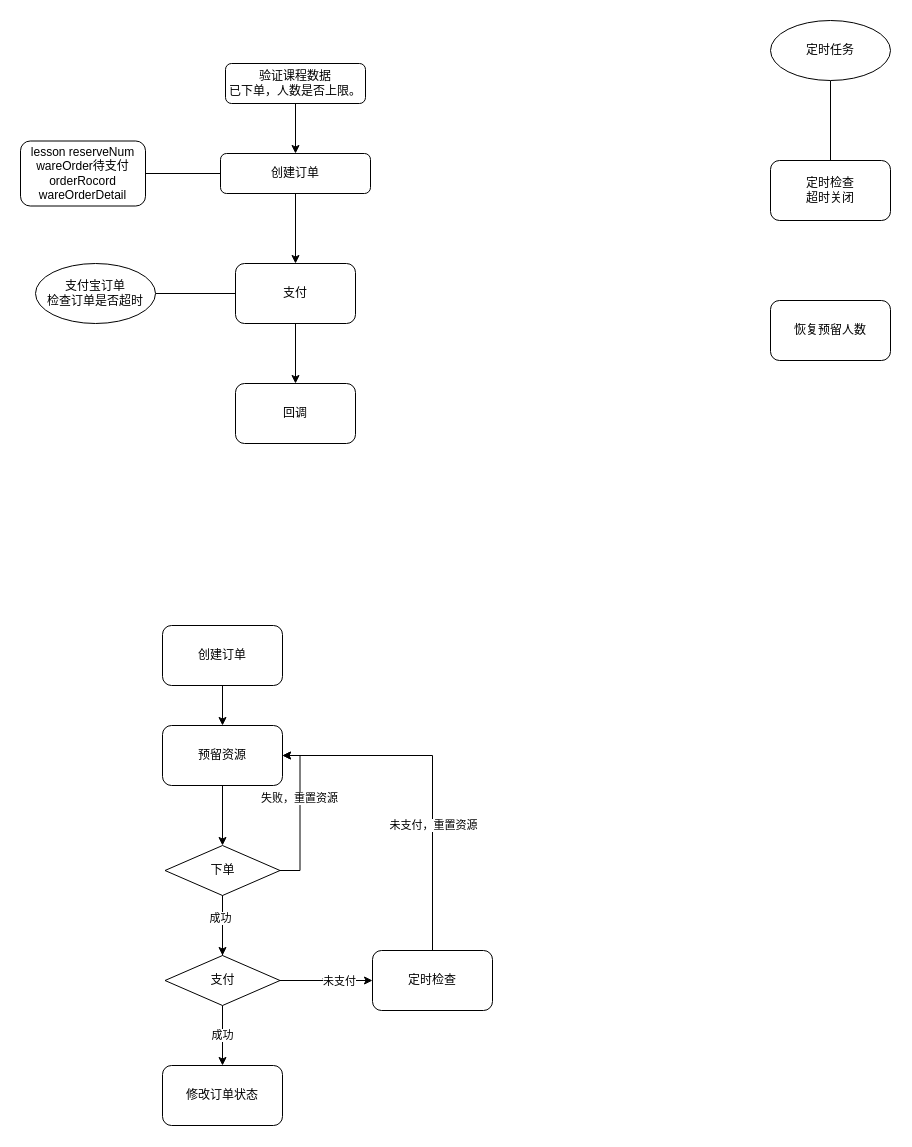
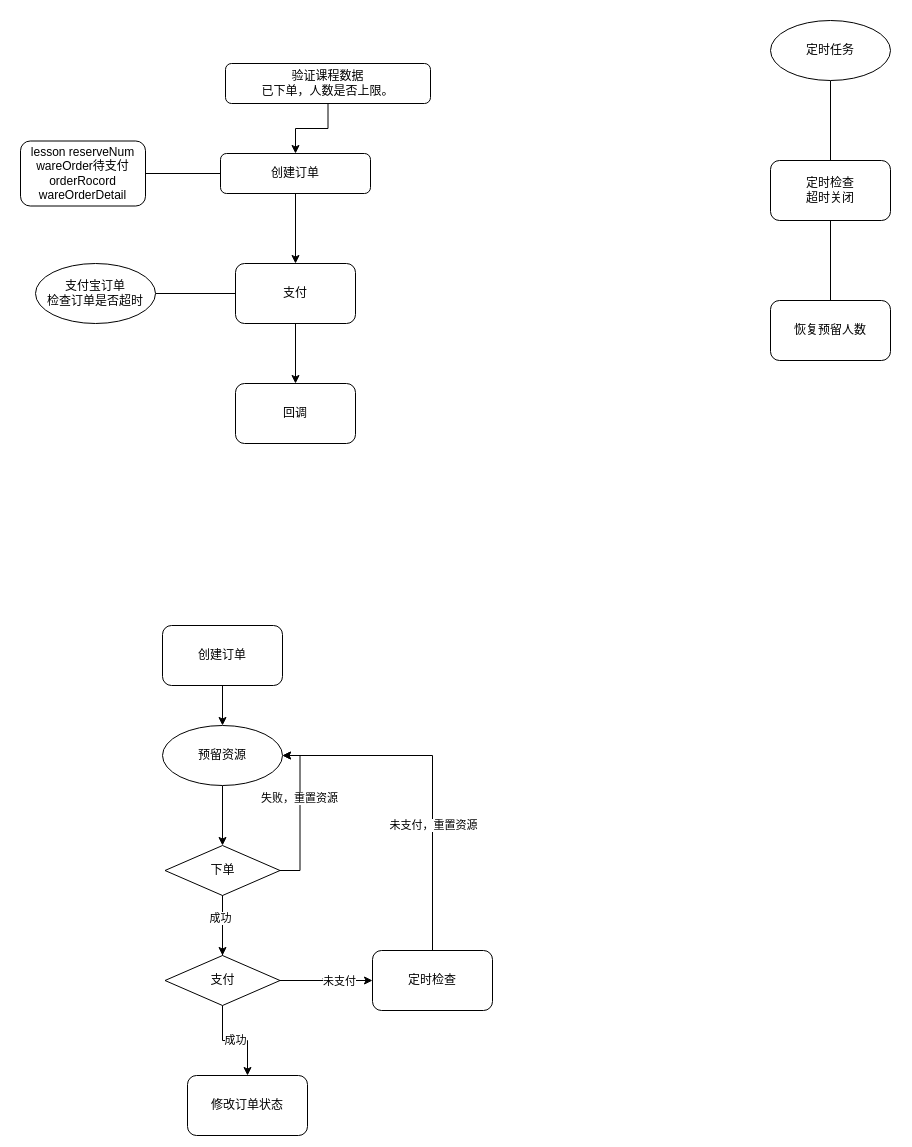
node "验证课程数据 已下单，人数是否上限。": size 140x40 -> 205x40
edge "定时检查 超时关闭" -- "恢复预留人数": added
node "预留资源": shape rounded rectangle -> ellipse
node "修改订单状态": moved (223, 1096) -> (248, 1106)
